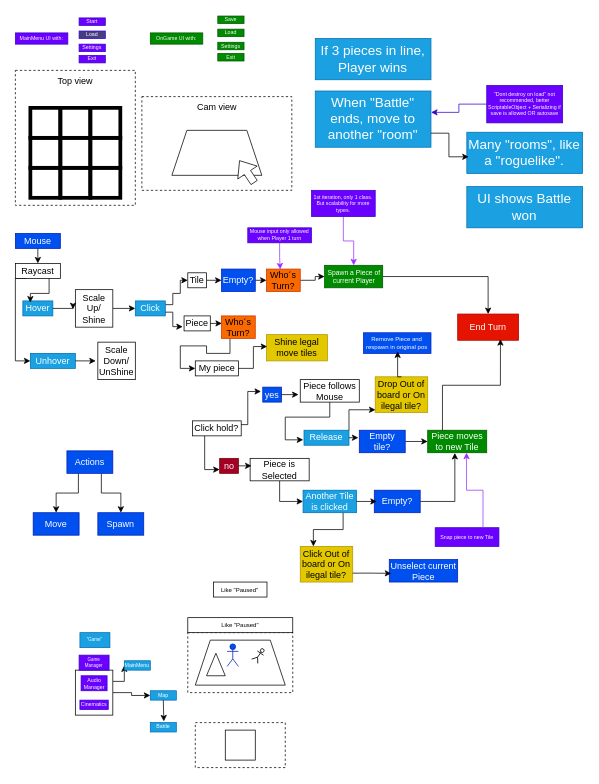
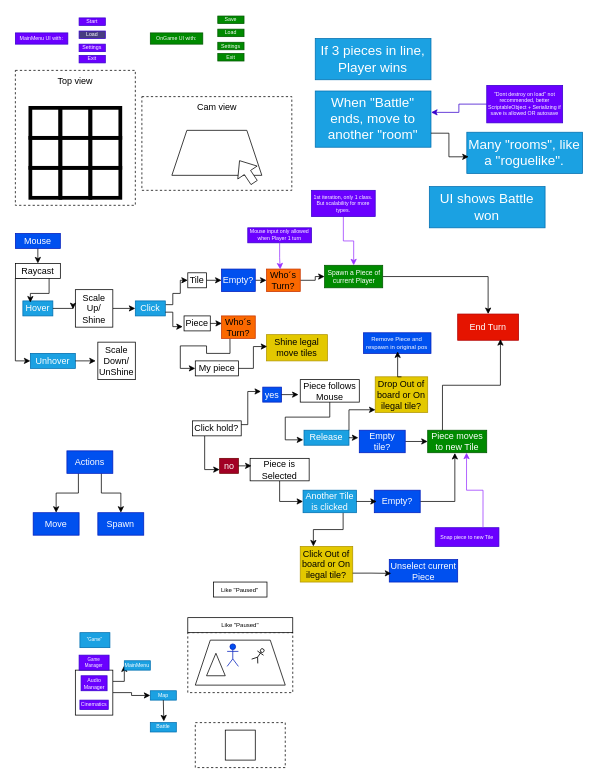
node "UI shows Battle won": moved (525, 207) -> (487, 207)
